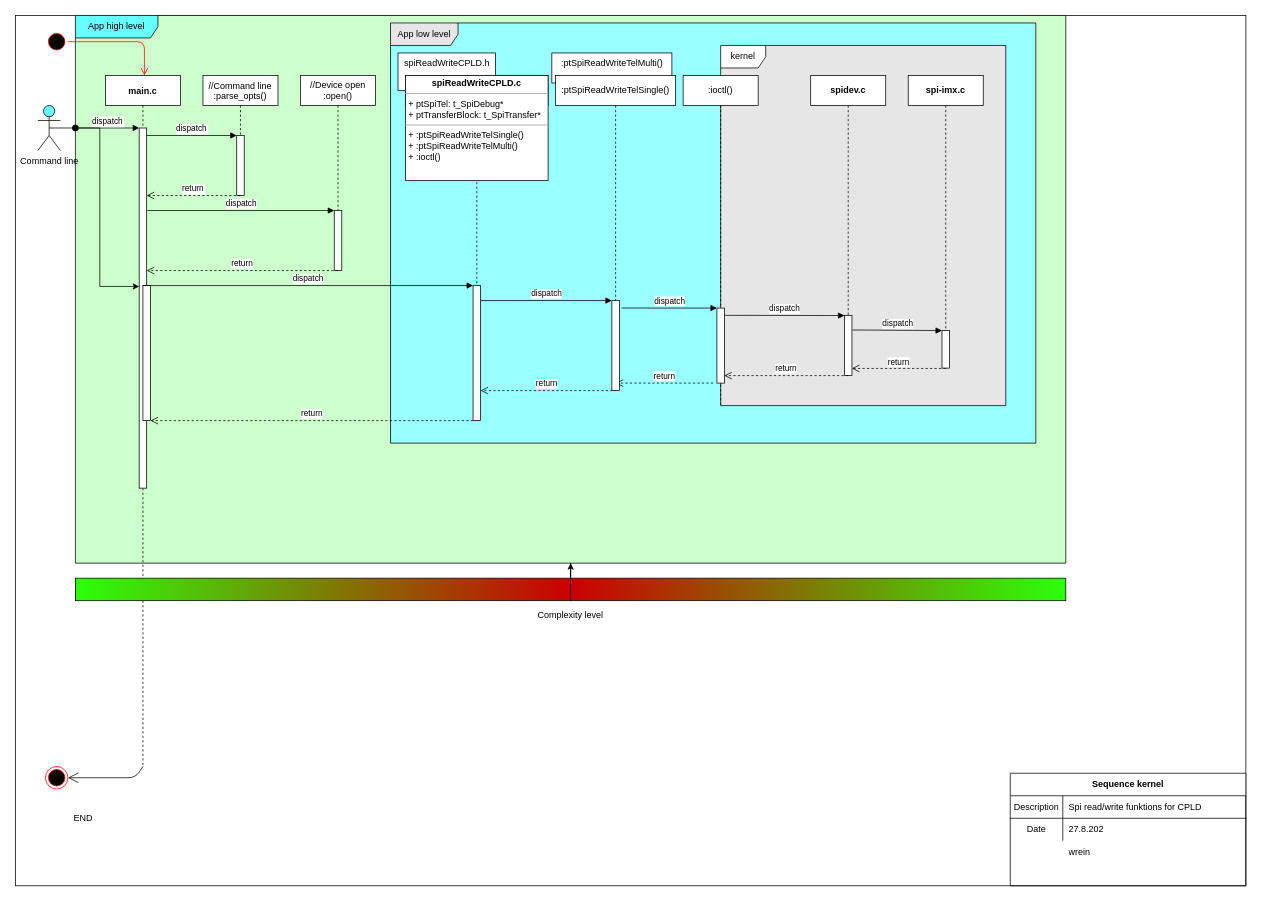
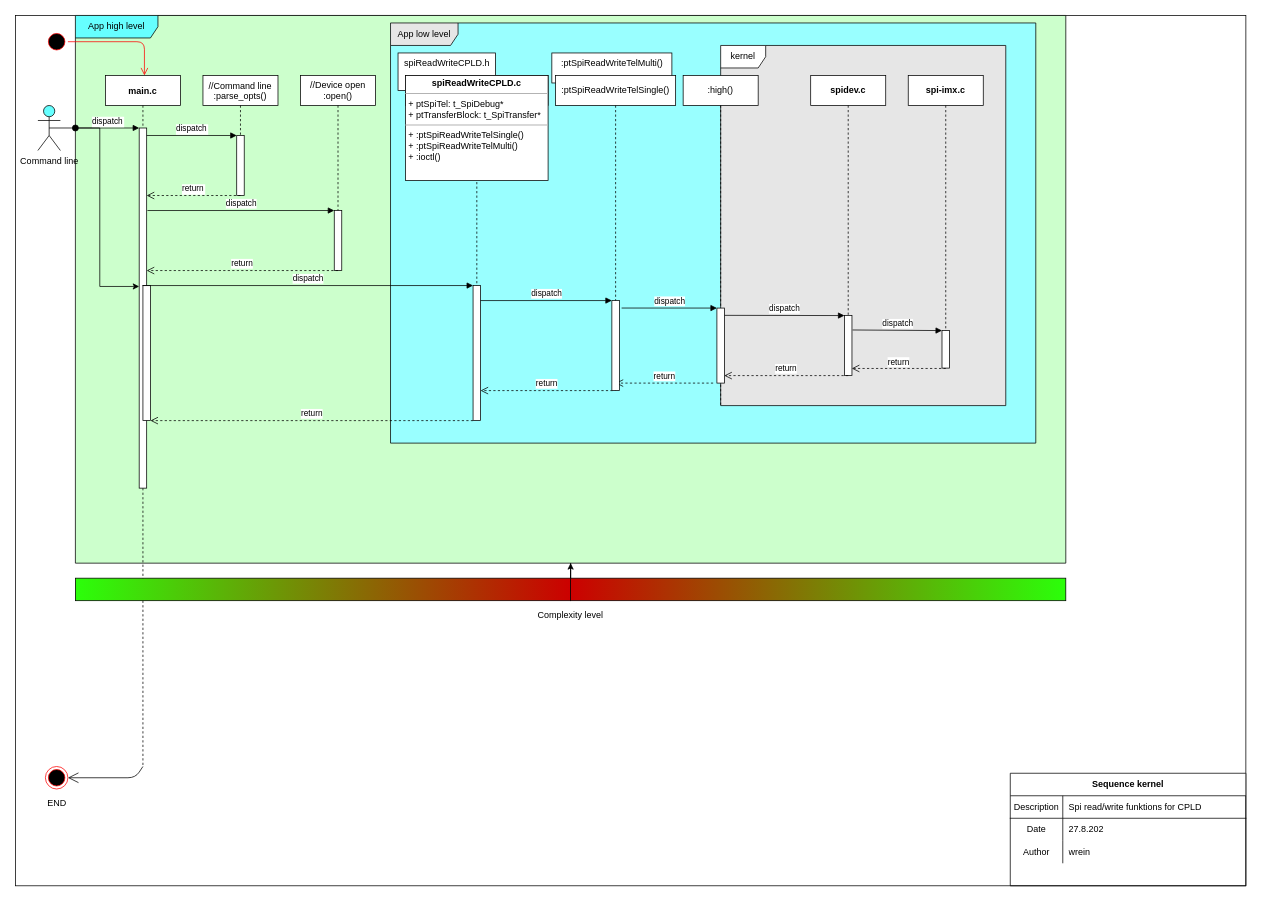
node ":ioctl()": label ":ioctl()" -> ":high()"
node "END": moved (83, 818) -> (57, 803)
node "Author": added
